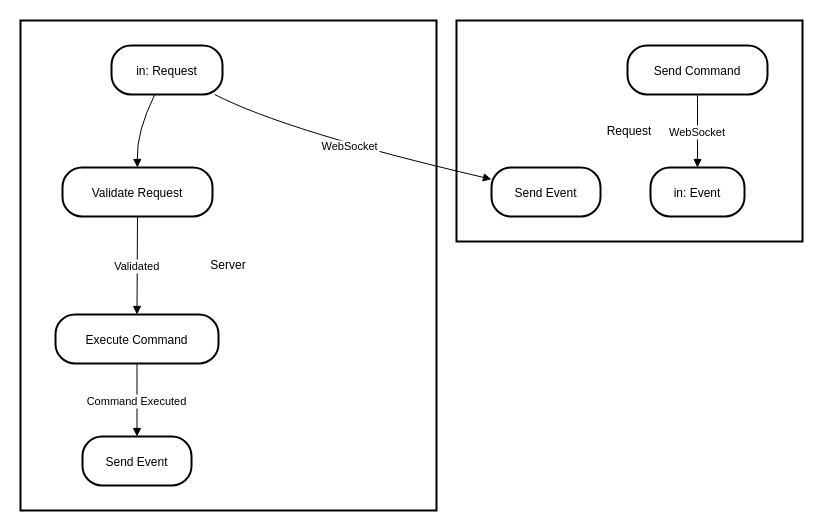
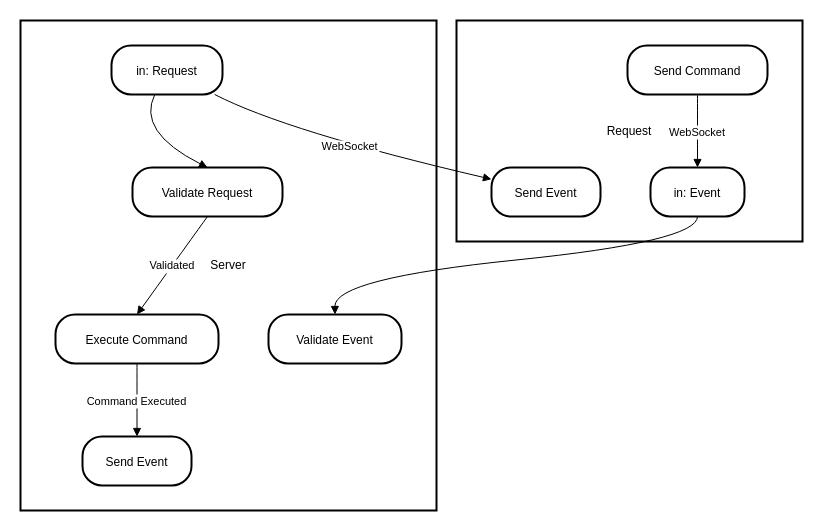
node "Validate Request": moved (138, 192) -> (208, 192)
edge "in: Event" -> "Validate Event": added
node "Validate Event": added
